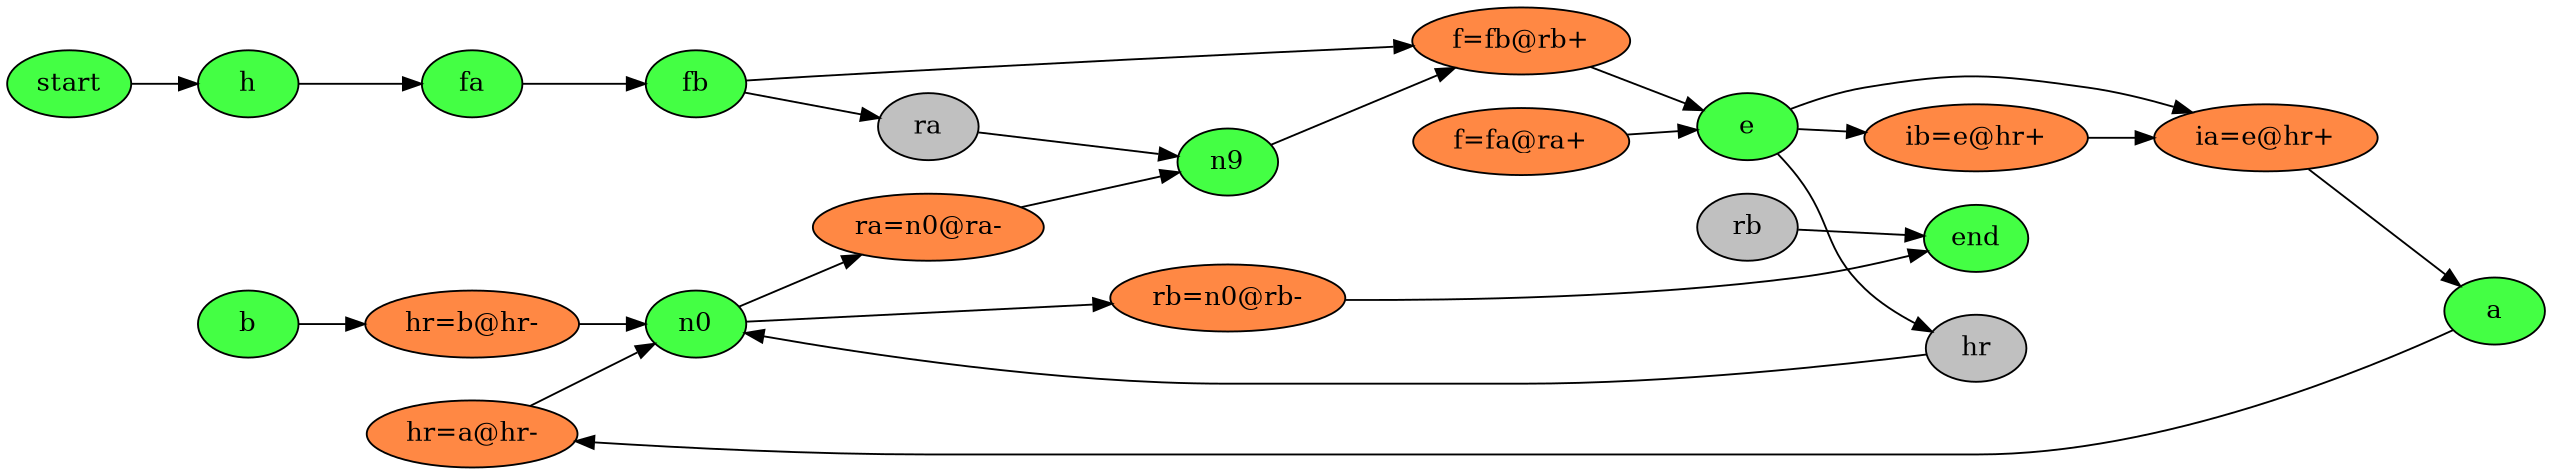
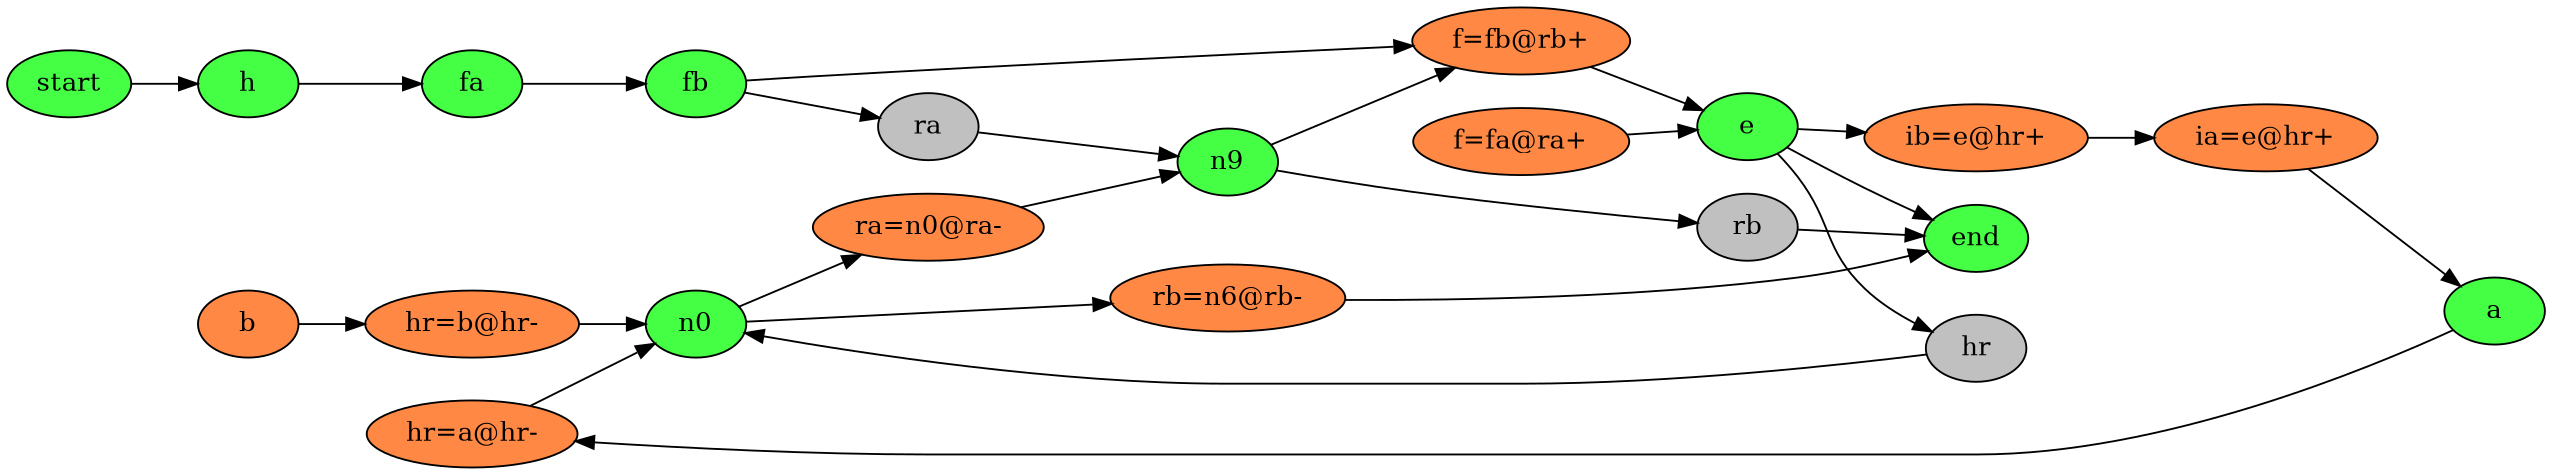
edge "e" -> "ia=e@hr+": now "e" -> "end"
edge "n9" -> "rb": added
node "rb=n0@rb-": label "rb=n0@rb-" -> "rb=n6@rb-"
node "b": fillcolor #44ff44 -> #ff8844
